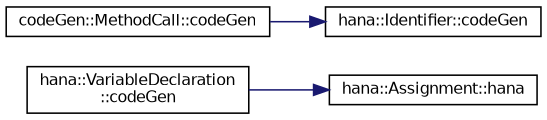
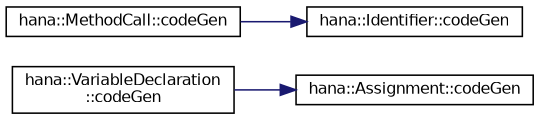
node "codeGen::MethodCall::codeGen": label "codeGen::MethodCall::codeGen" -> "hana::MethodCall::codeGen"
node "hana::Assignment::hana": label "hana::Assignment::hana" -> "hana::Assignment::codeGen"
